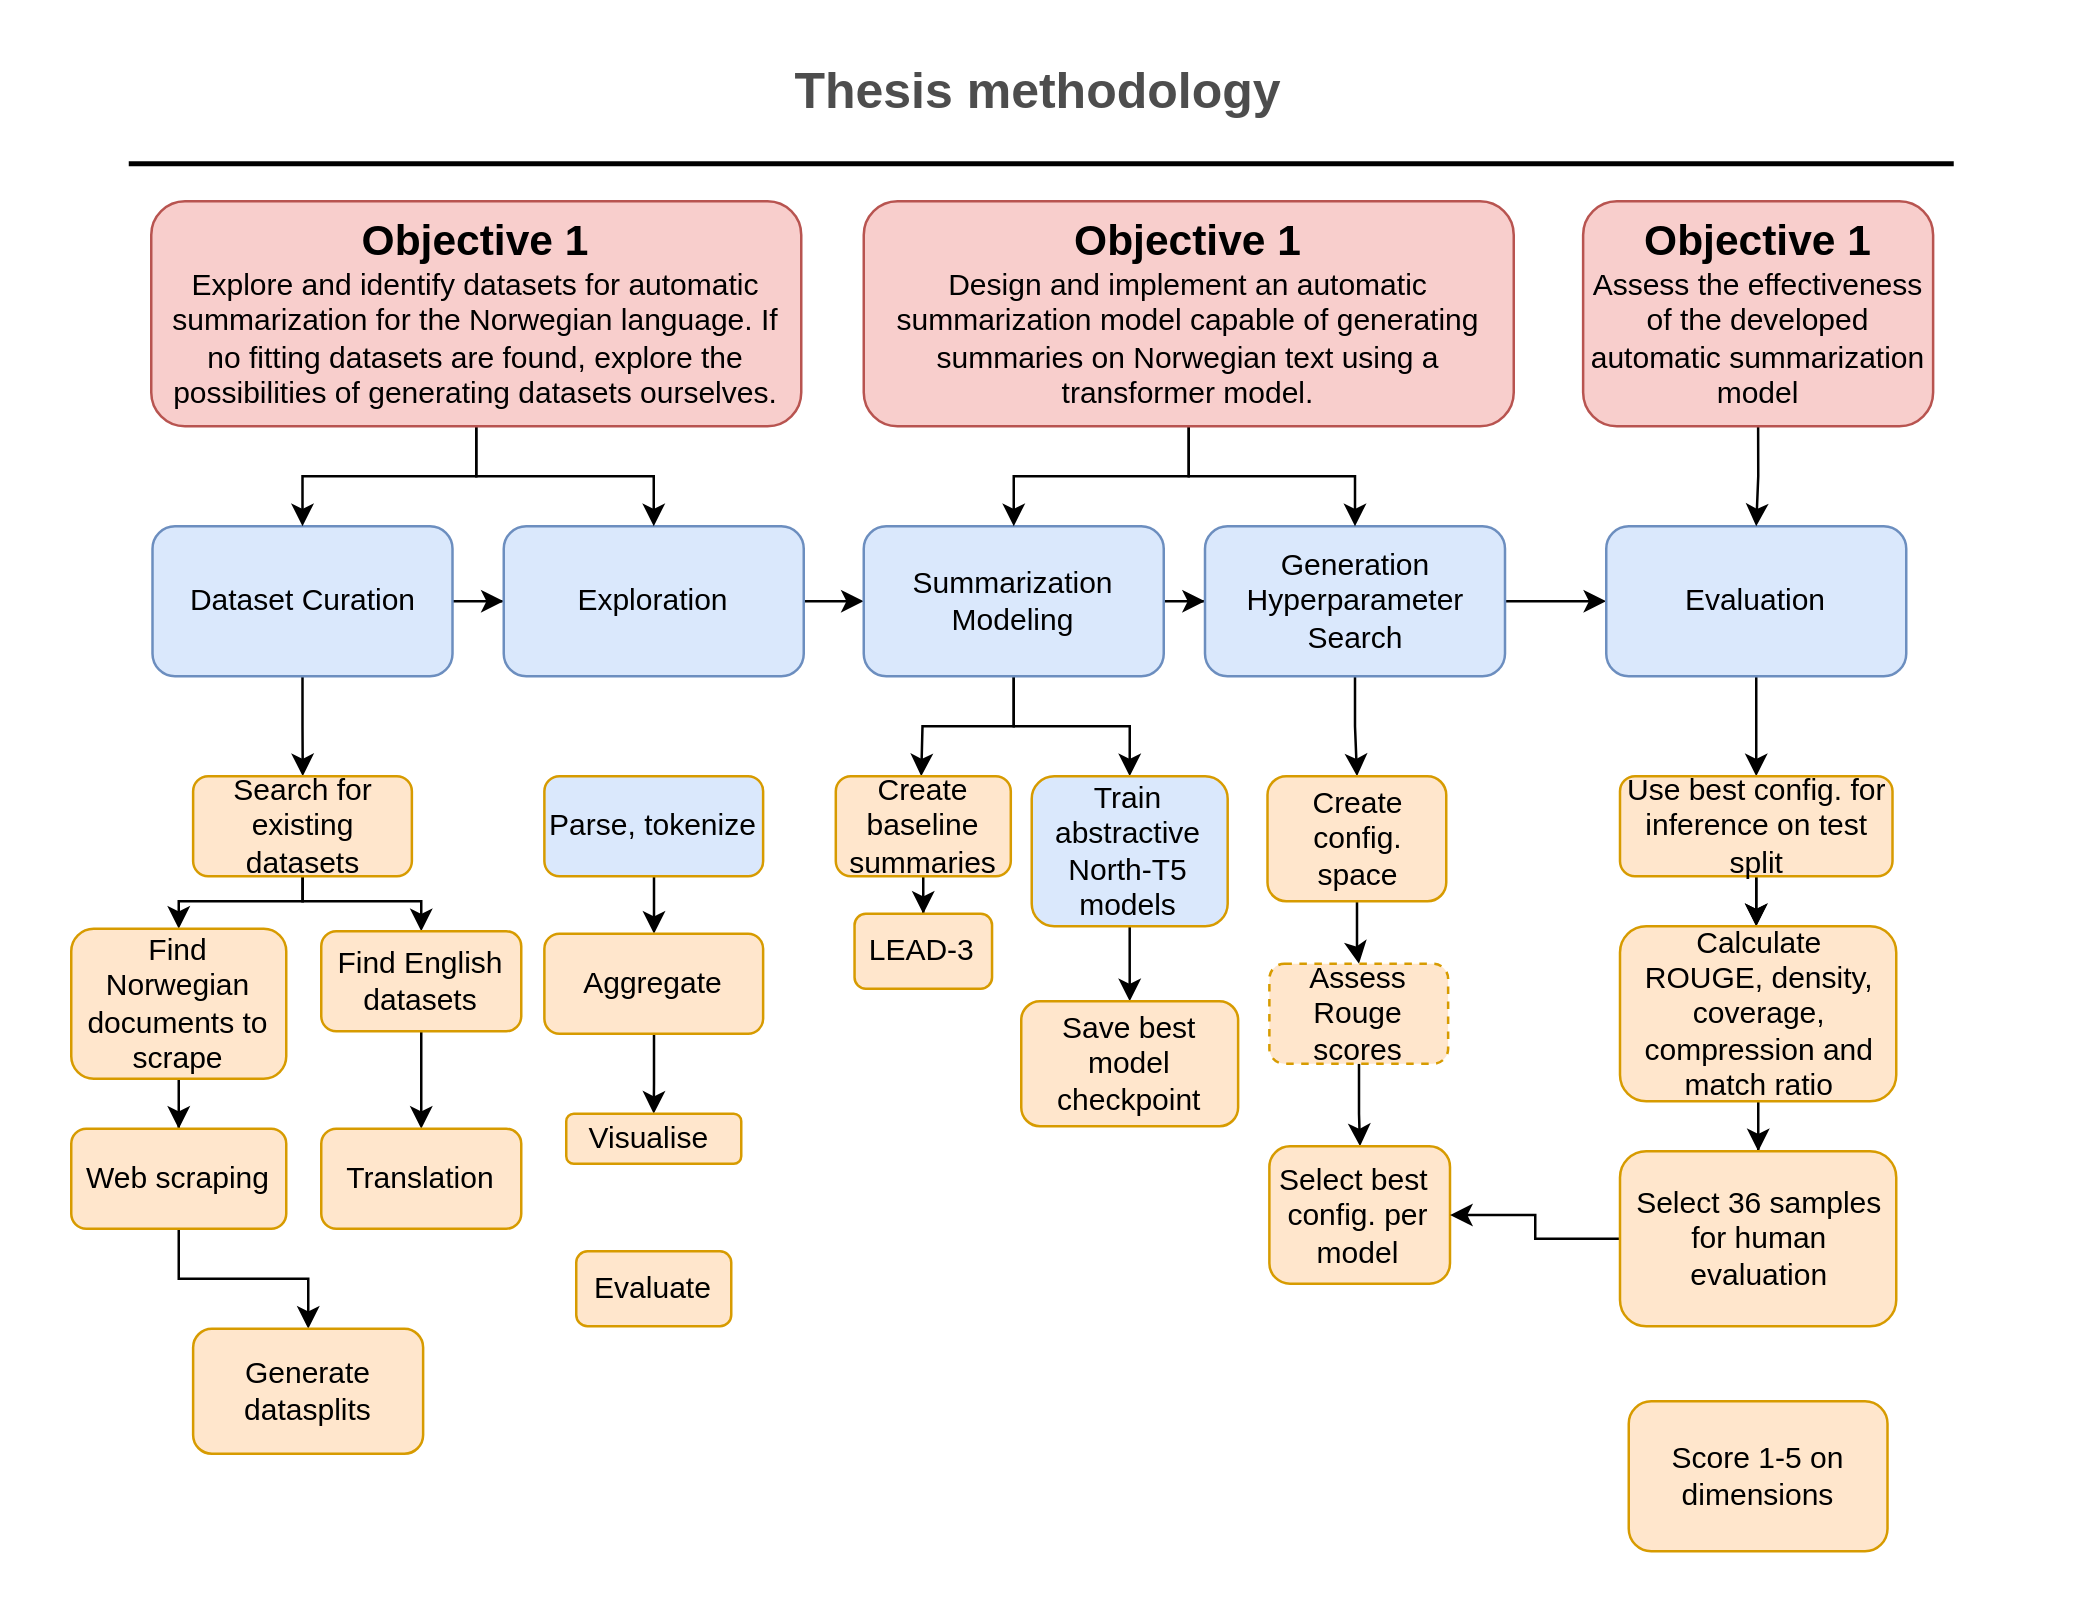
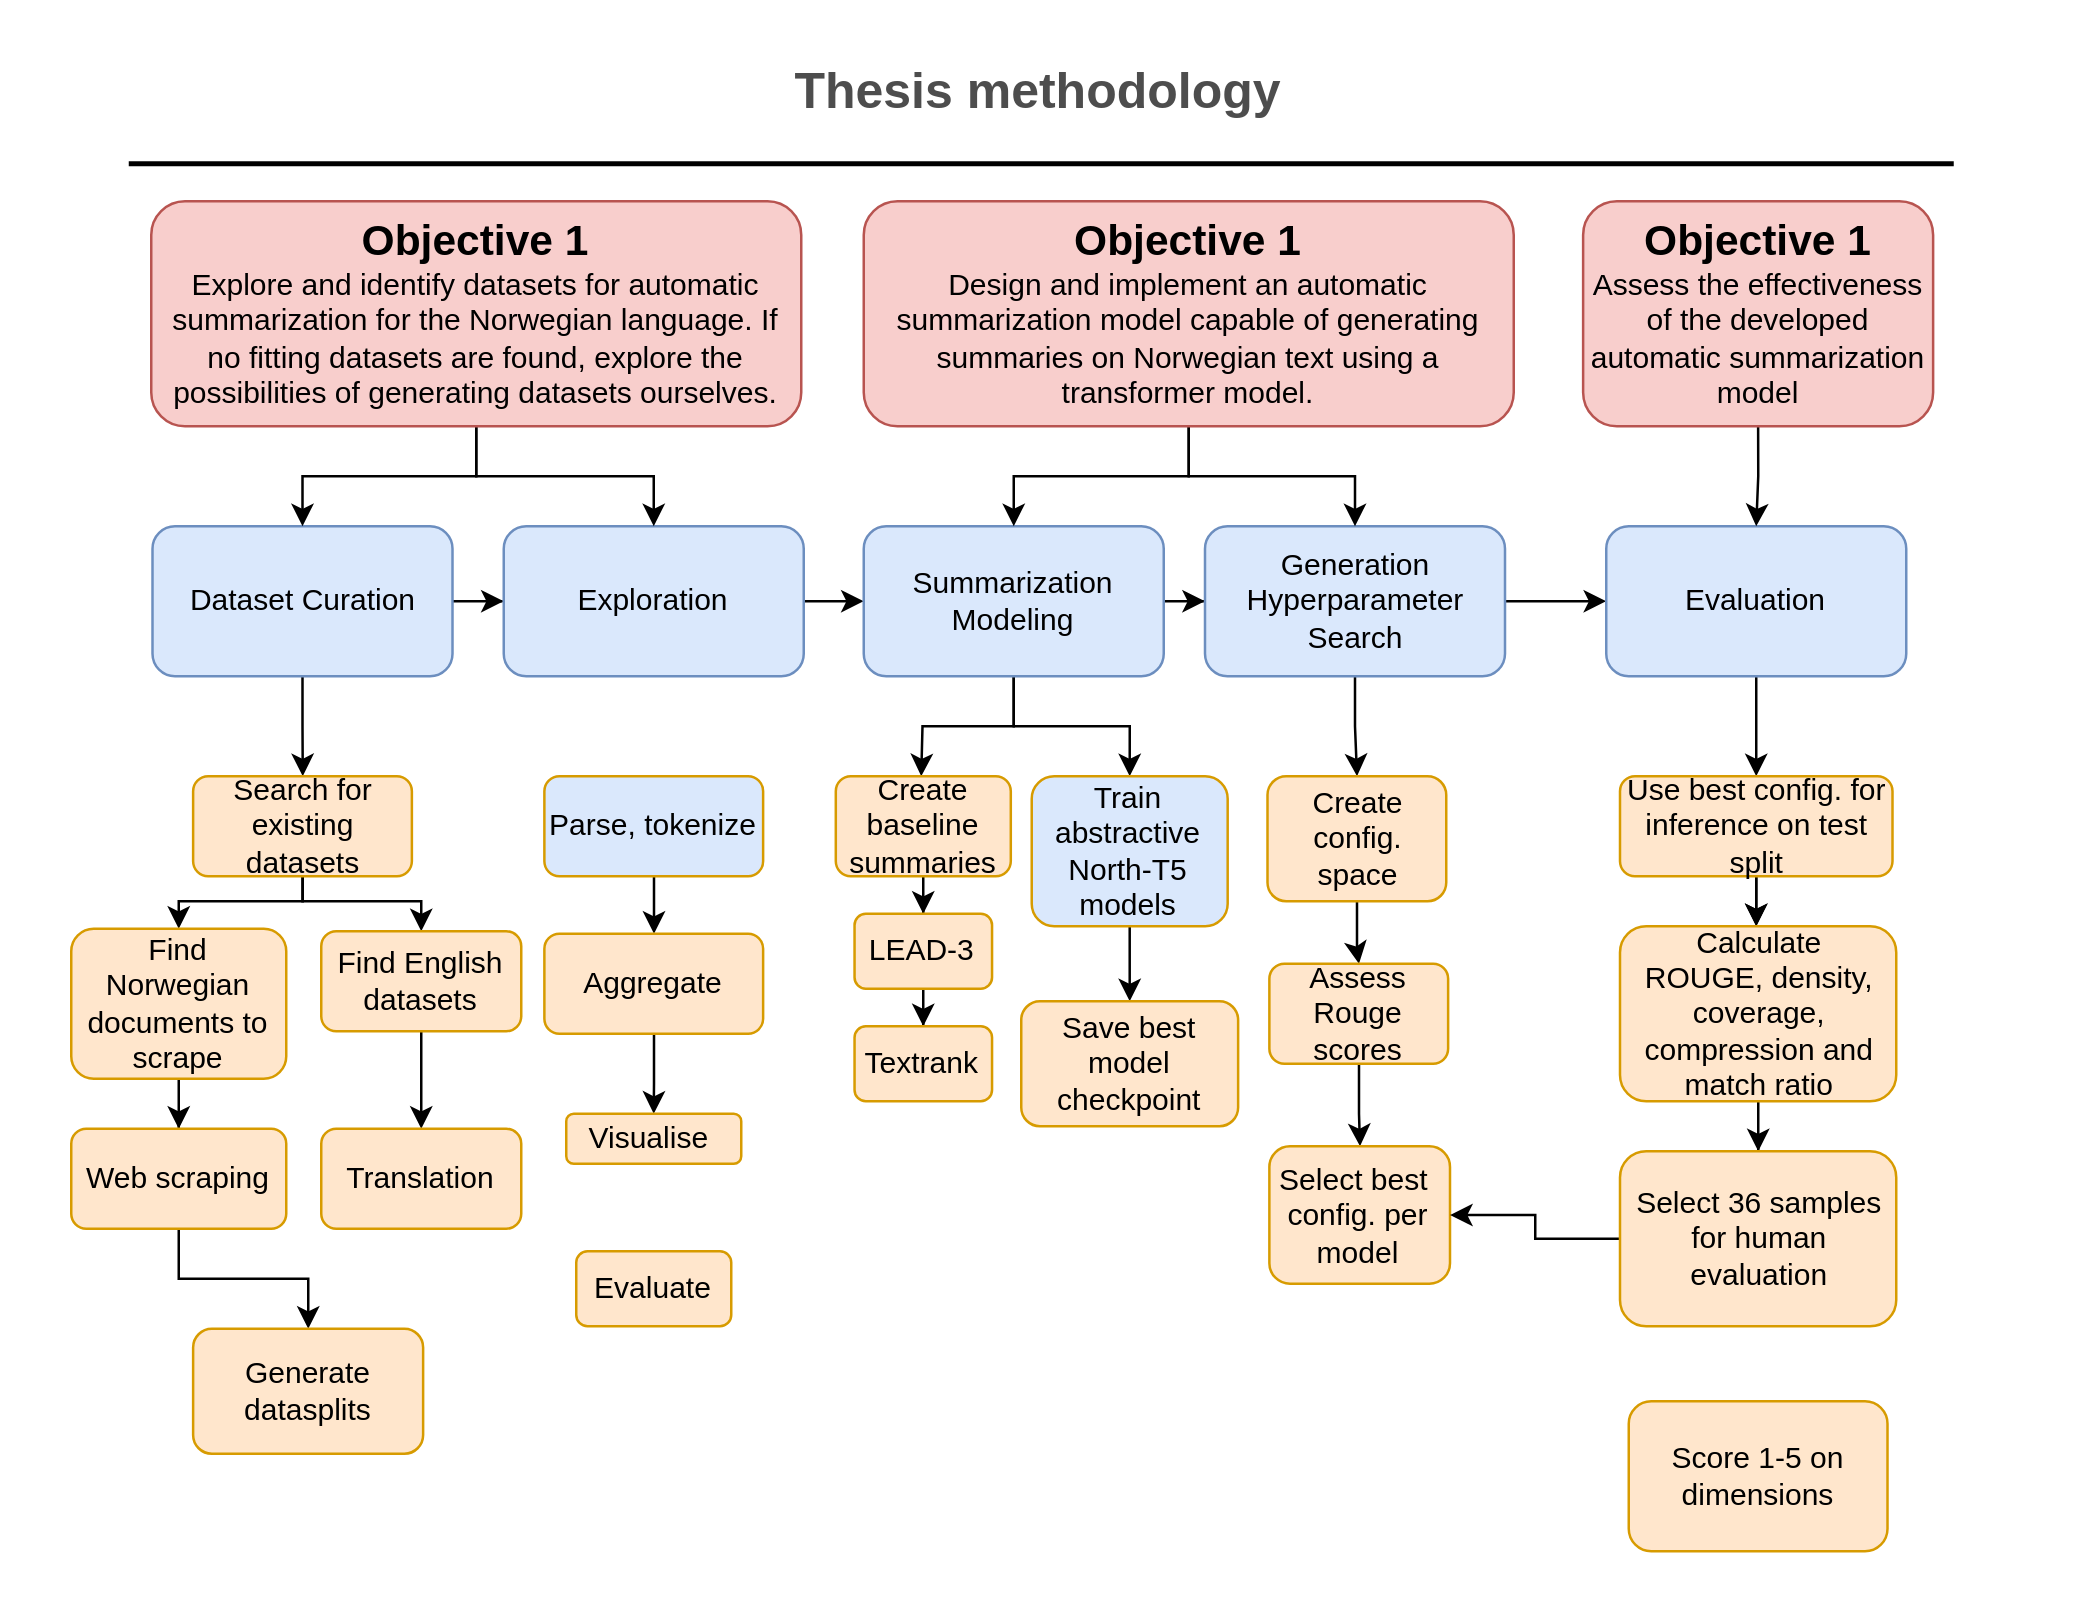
edge "LEAD-3" -> "Textrank": added
node "Assess Rouge scores": style dashed -> solid
node "Textrank": added
